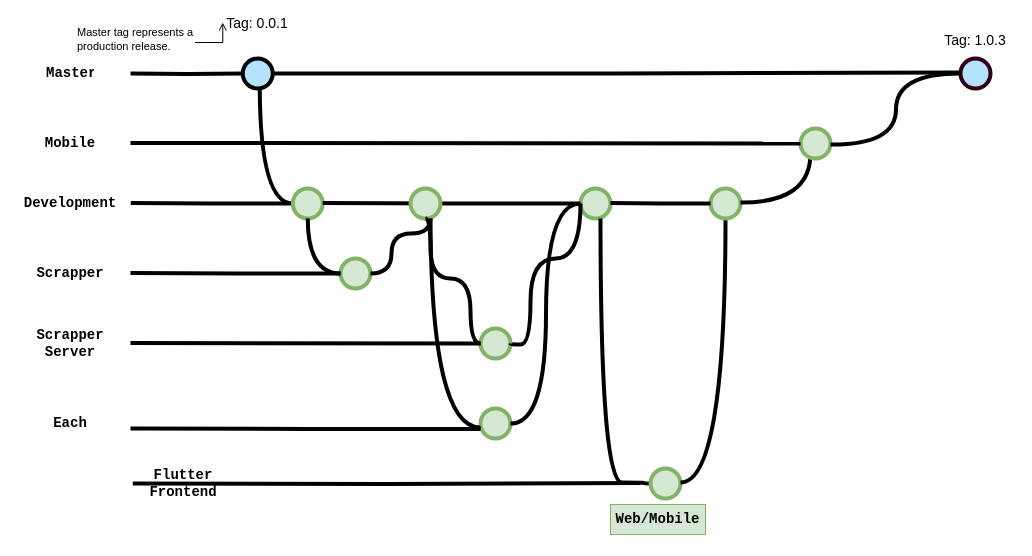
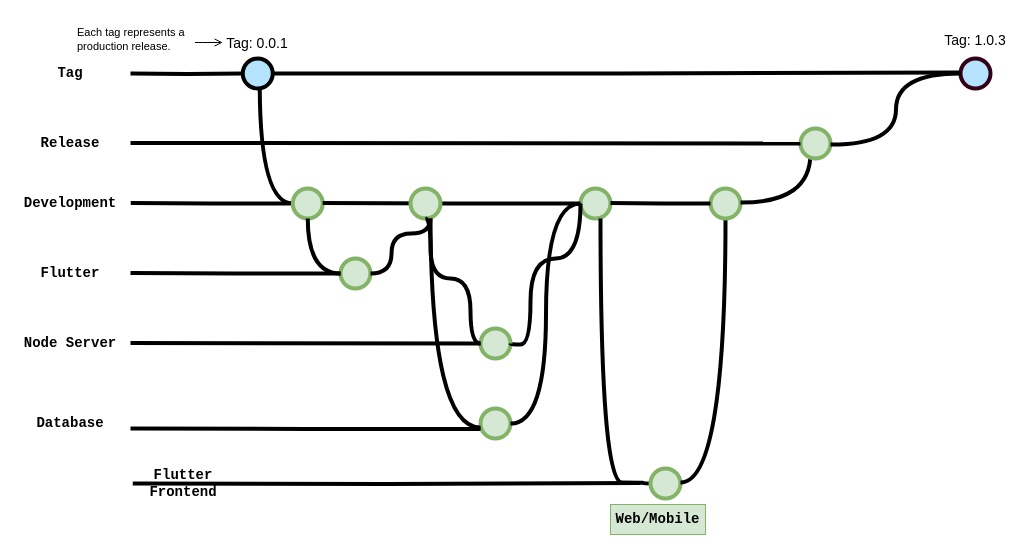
node "Tag: 0.0.1": moved (258, 23) -> (258, 43)
node "Master tag represents a production release.": label "Master tag represents a production release." -> "Each tag represents a production release."
node "Master": label "Master" -> "Tag"
node "Mobile": label "Mobile" -> "Release"
node "Scrapper": label "Scrapper" -> "Flutter"
node "Scrapper Server": label "Scrapper Server" -> "Node Server"
node "Each": label "Each" -> "Database"
